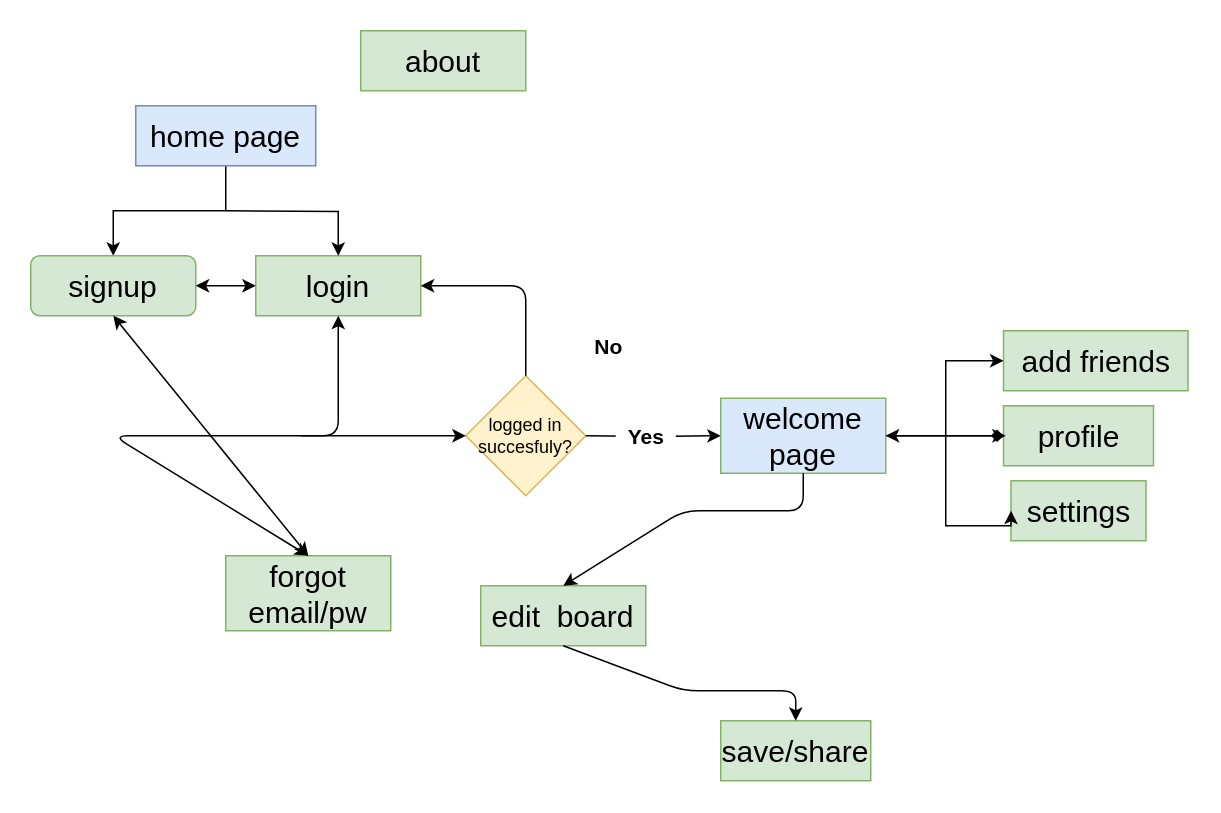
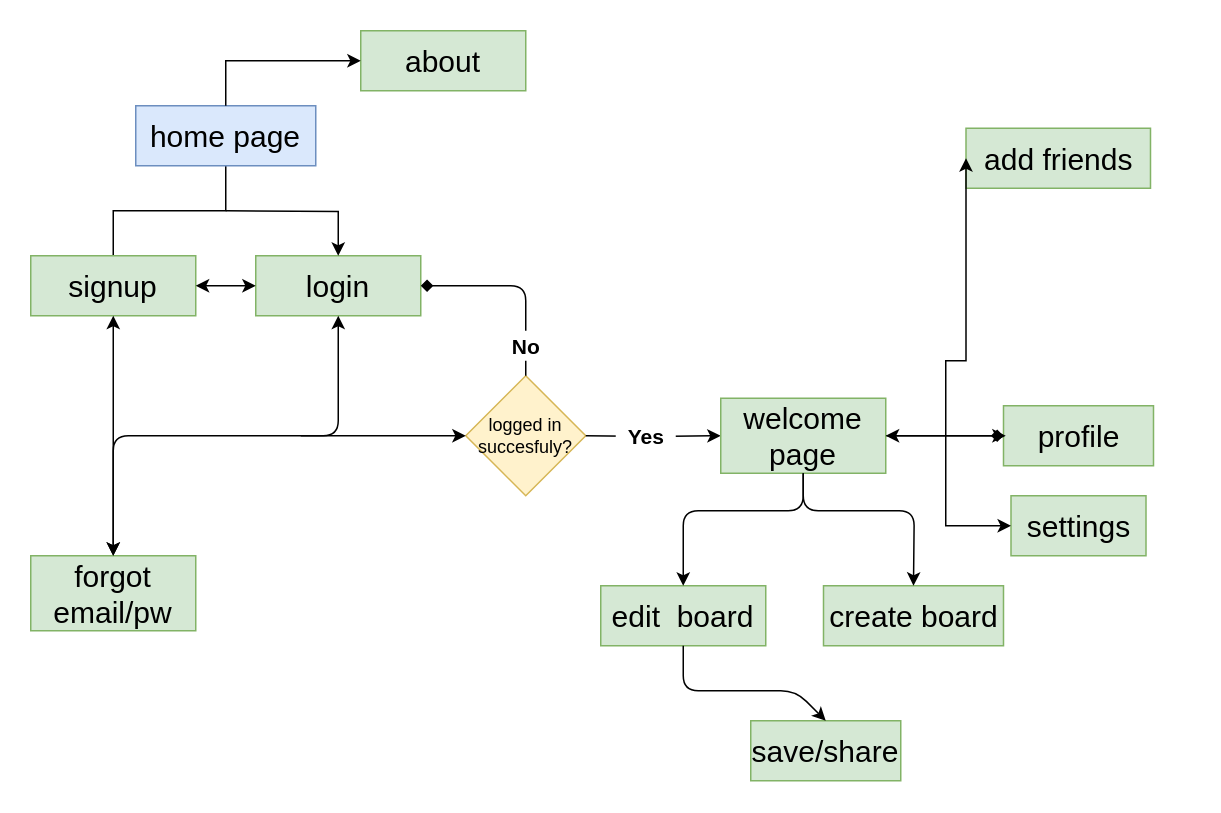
edge "home page" -> "about": added
edge "home page" -> "signup": arrowhead classic -> none
node "signup": shape rounded rectangle -> rectangle
edge "logged in succesfuly?" -> "login": arrowhead classic -> diamond
node "No": moved (608, 346) -> (526, 346)
node "add friends": moved (1096, 361) -> (1058, 158)
node "welcome page": fillcolor #dae8fc -> #d5e8d4
edge "welcome page" -> "create board": added
node "settings": moved (1079, 511) -> (1079, 526)
node "forgot email/pw": moved (308, 593) -> (113, 593)
node "edit board": moved (563, 616) -> (683, 616)
node "create board": added
node "save/share": moved (796, 751) -> (826, 751)
